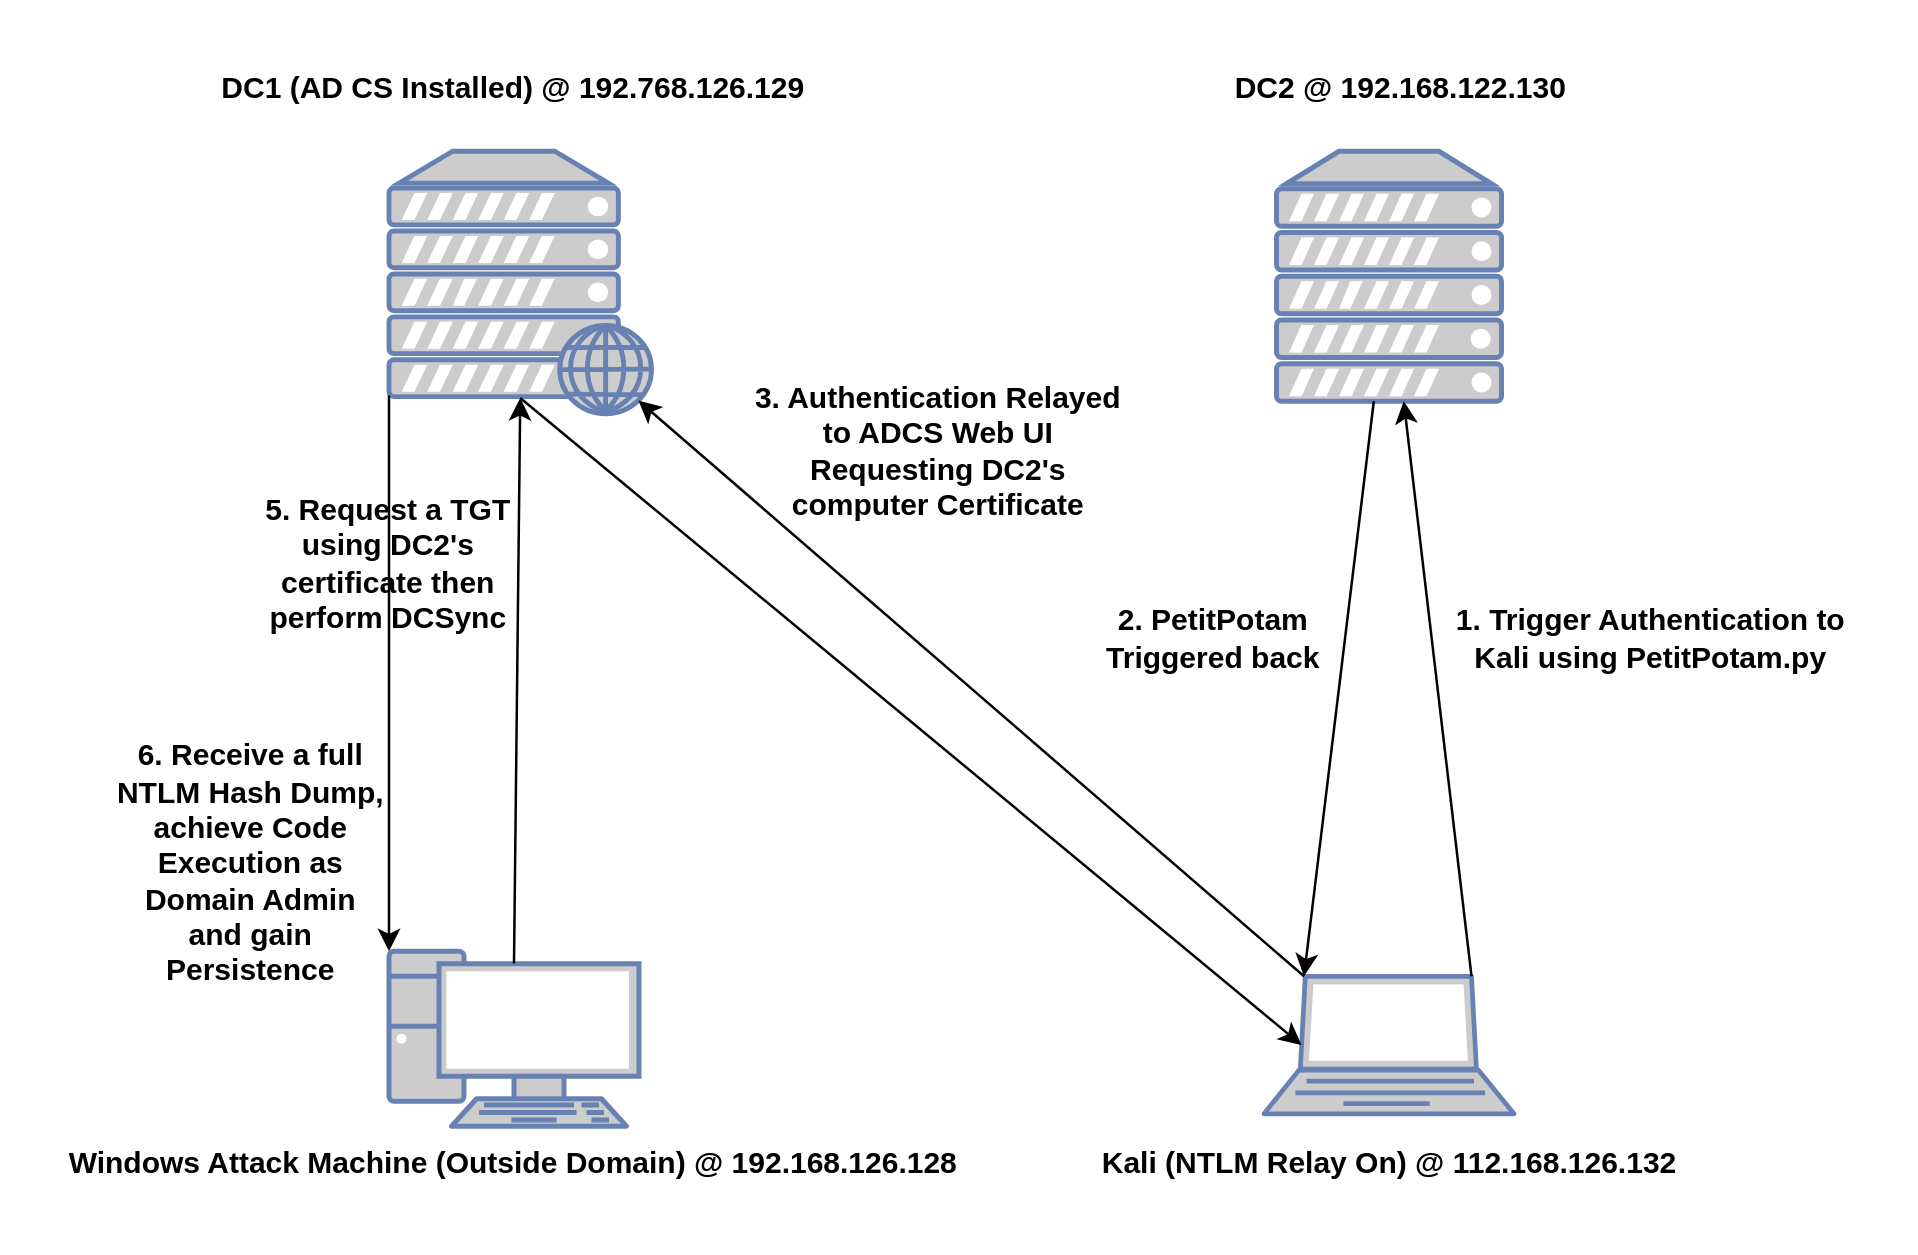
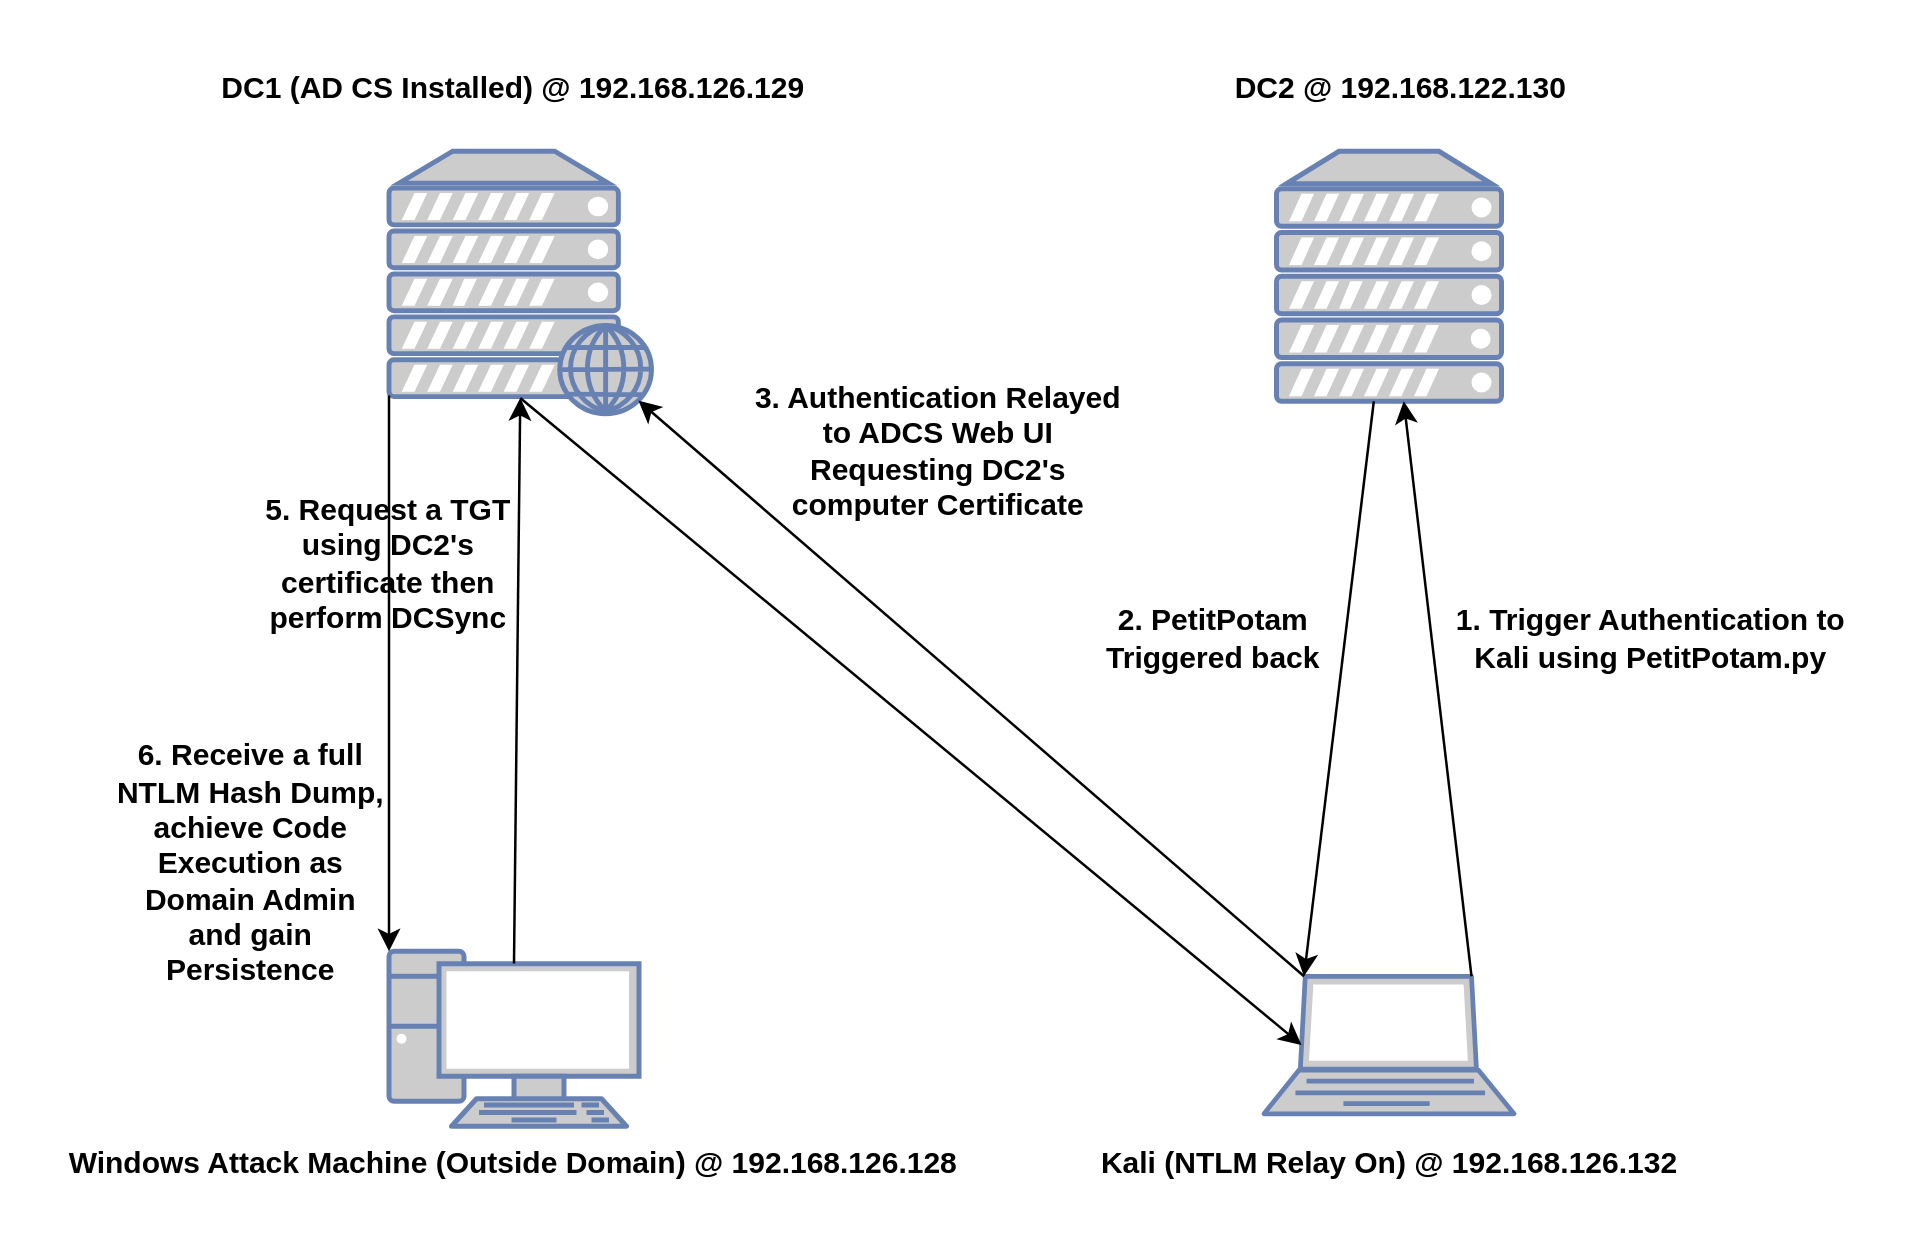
node "DC1 (AD CS Installed) @ 192.768.126.129": label "DC1 (AD CS Installed) @ 192.768.126.129" -> "DC1 (AD CS Installed) @ 192.168.126.129"
node "Kali (NTLM Relay On) @ 112.168.126.132": label "Kali (NTLM Relay On) @ 112.168.126.132" -> "Kali (NTLM Relay On) @ 192.168.126.132"
